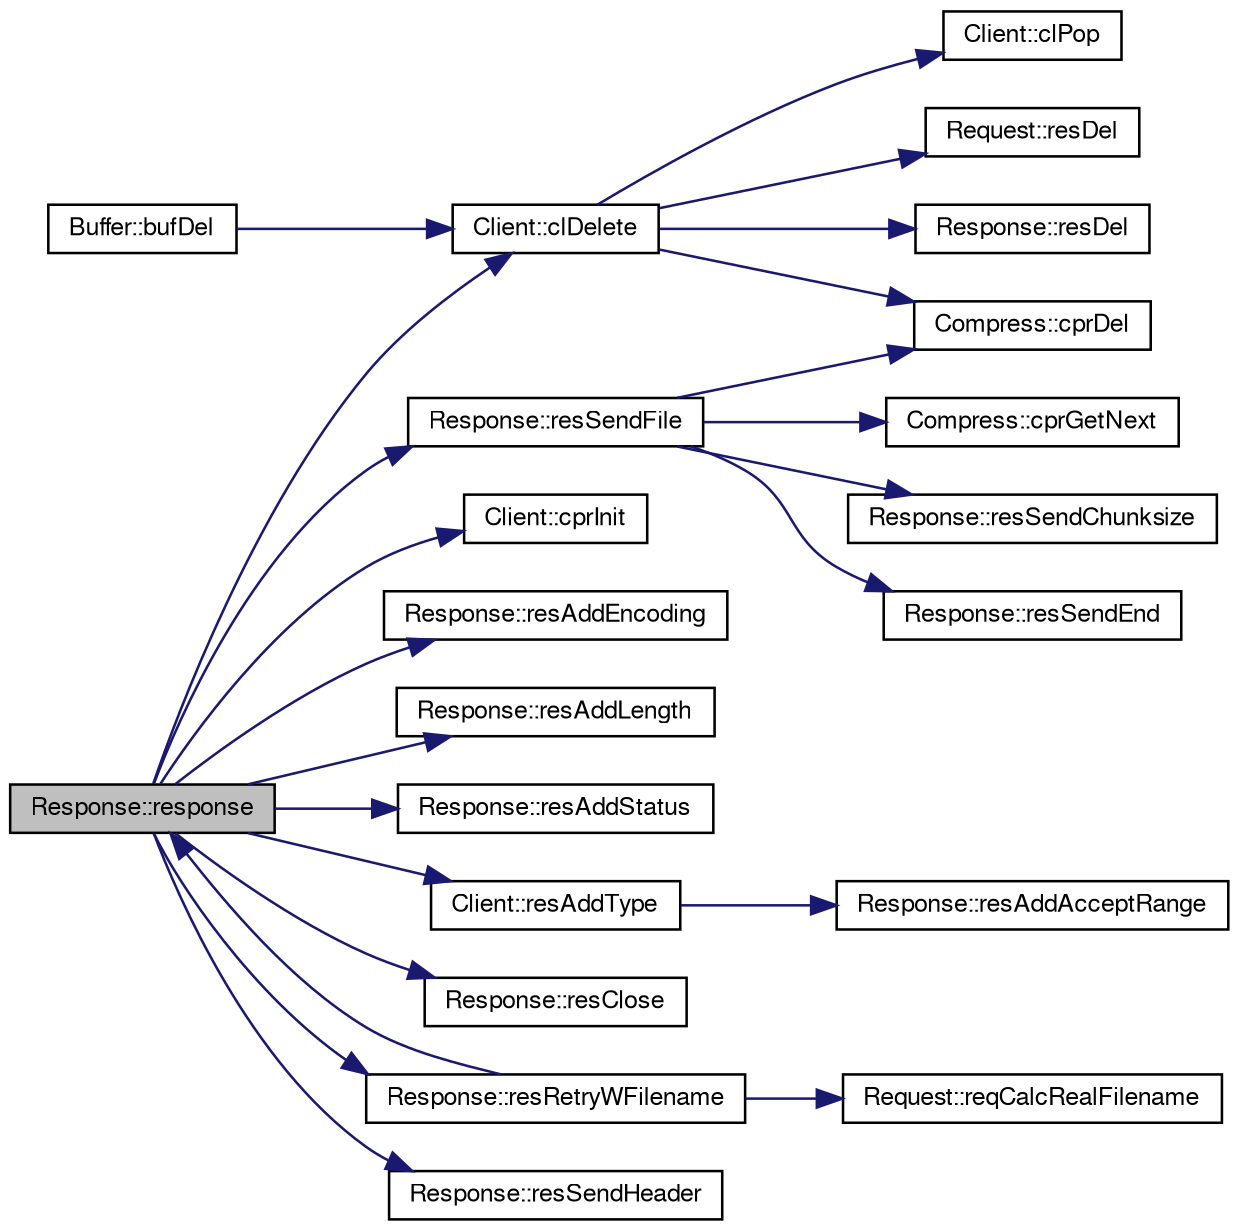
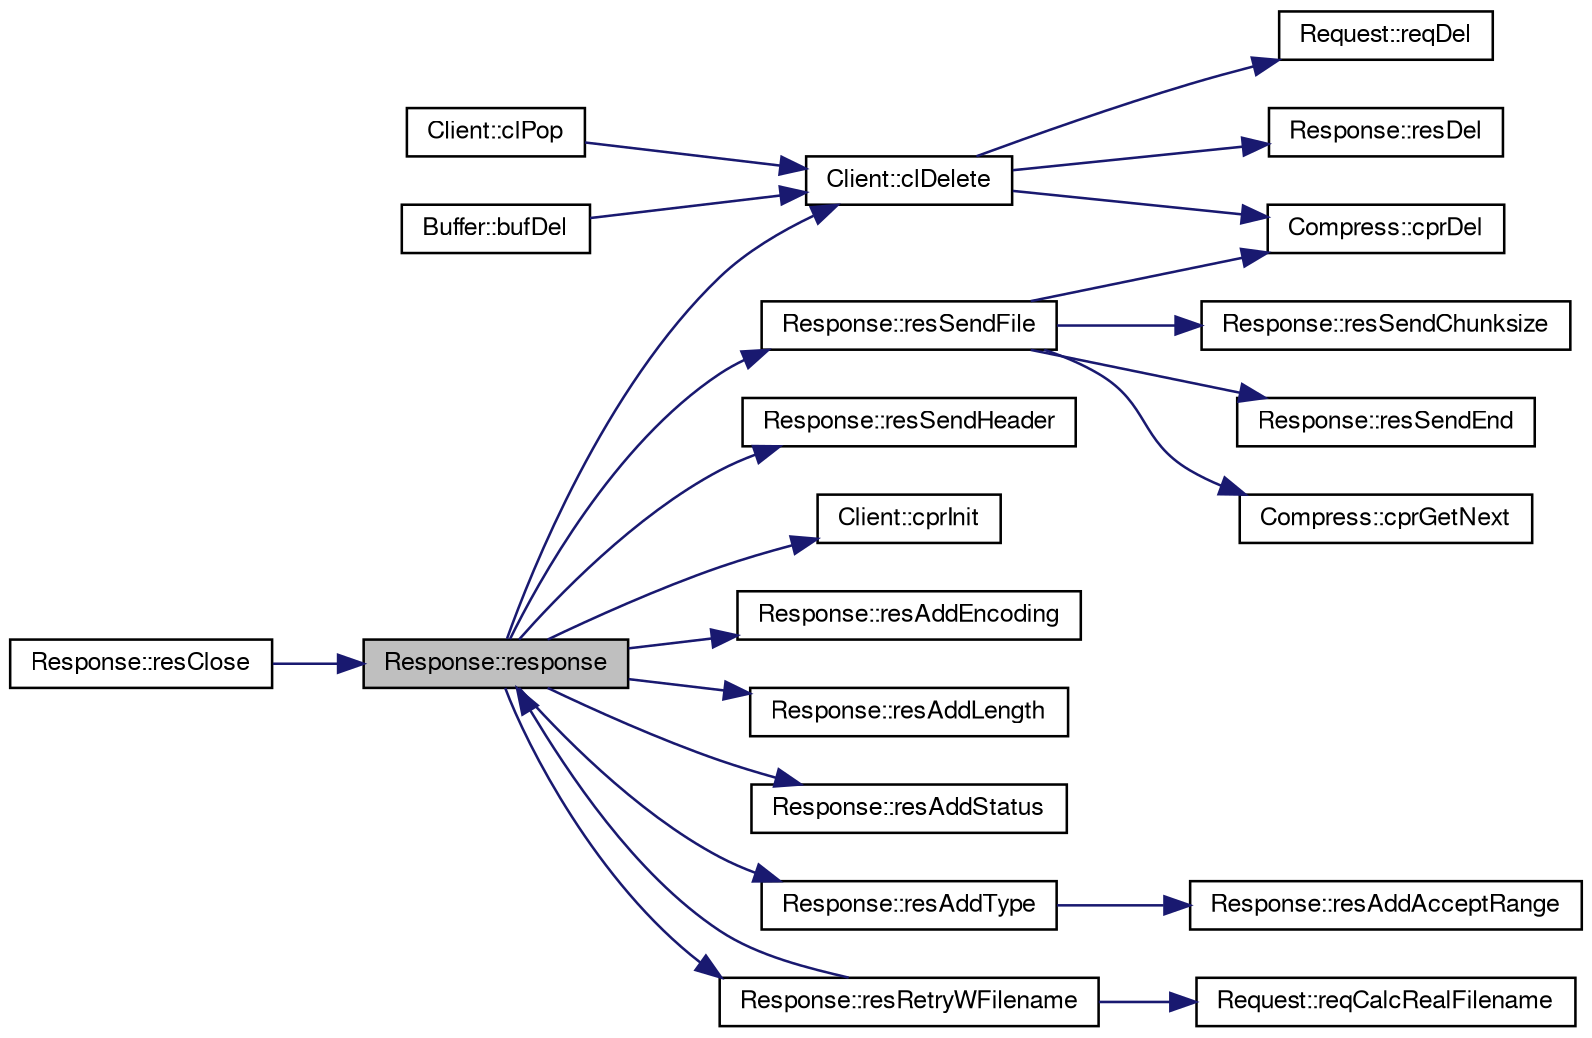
edge "Client::clDelete" -> "Client::clPop": reversed
node "Request::resDel": label "Request::resDel" -> "Request::reqDel"
node "Client::resAddType": label "Client::resAddType" -> "Response::resAddType"
edge "Response::response" -> "Response::resClose": reversed
